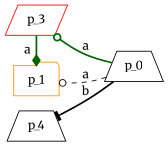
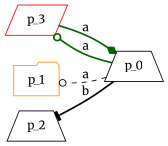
edge "p_3" -> "p_1": now "p_3" -> "p_0"
node "p_4": label "p_4" -> "p_2"
